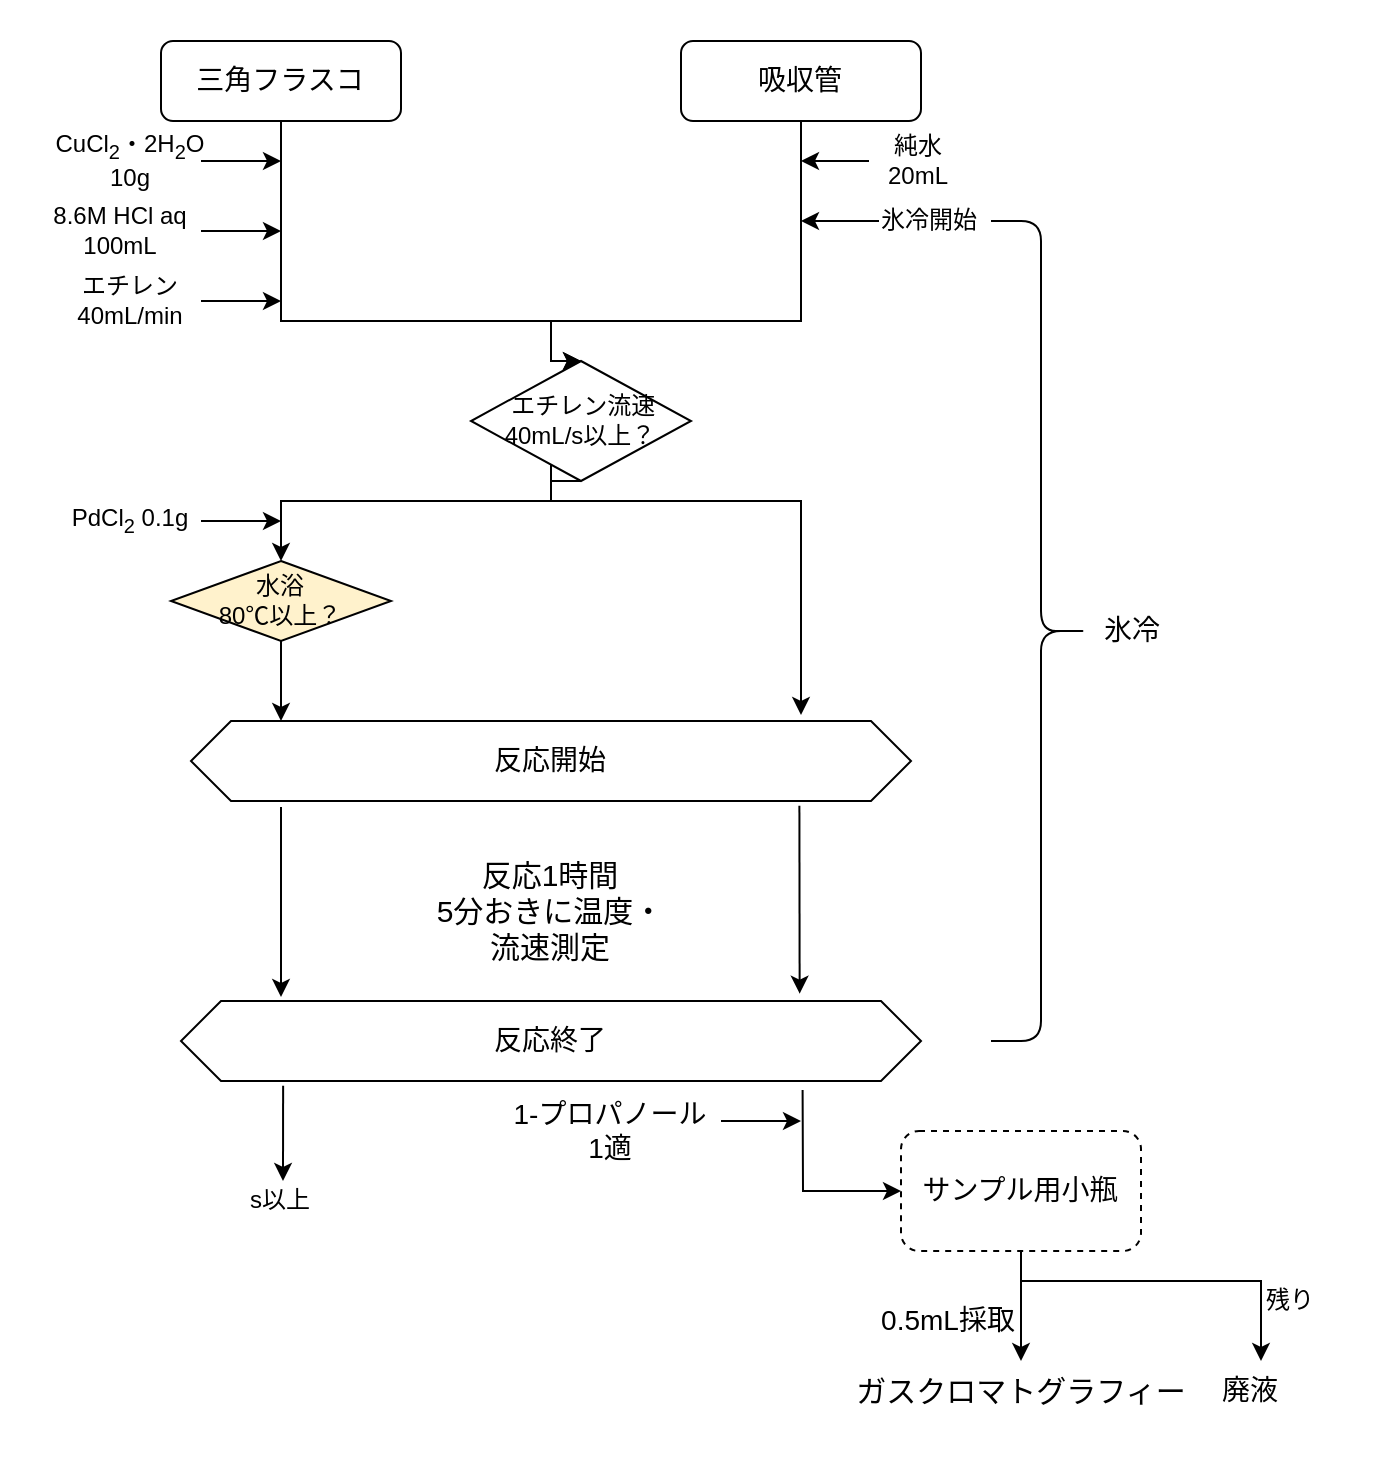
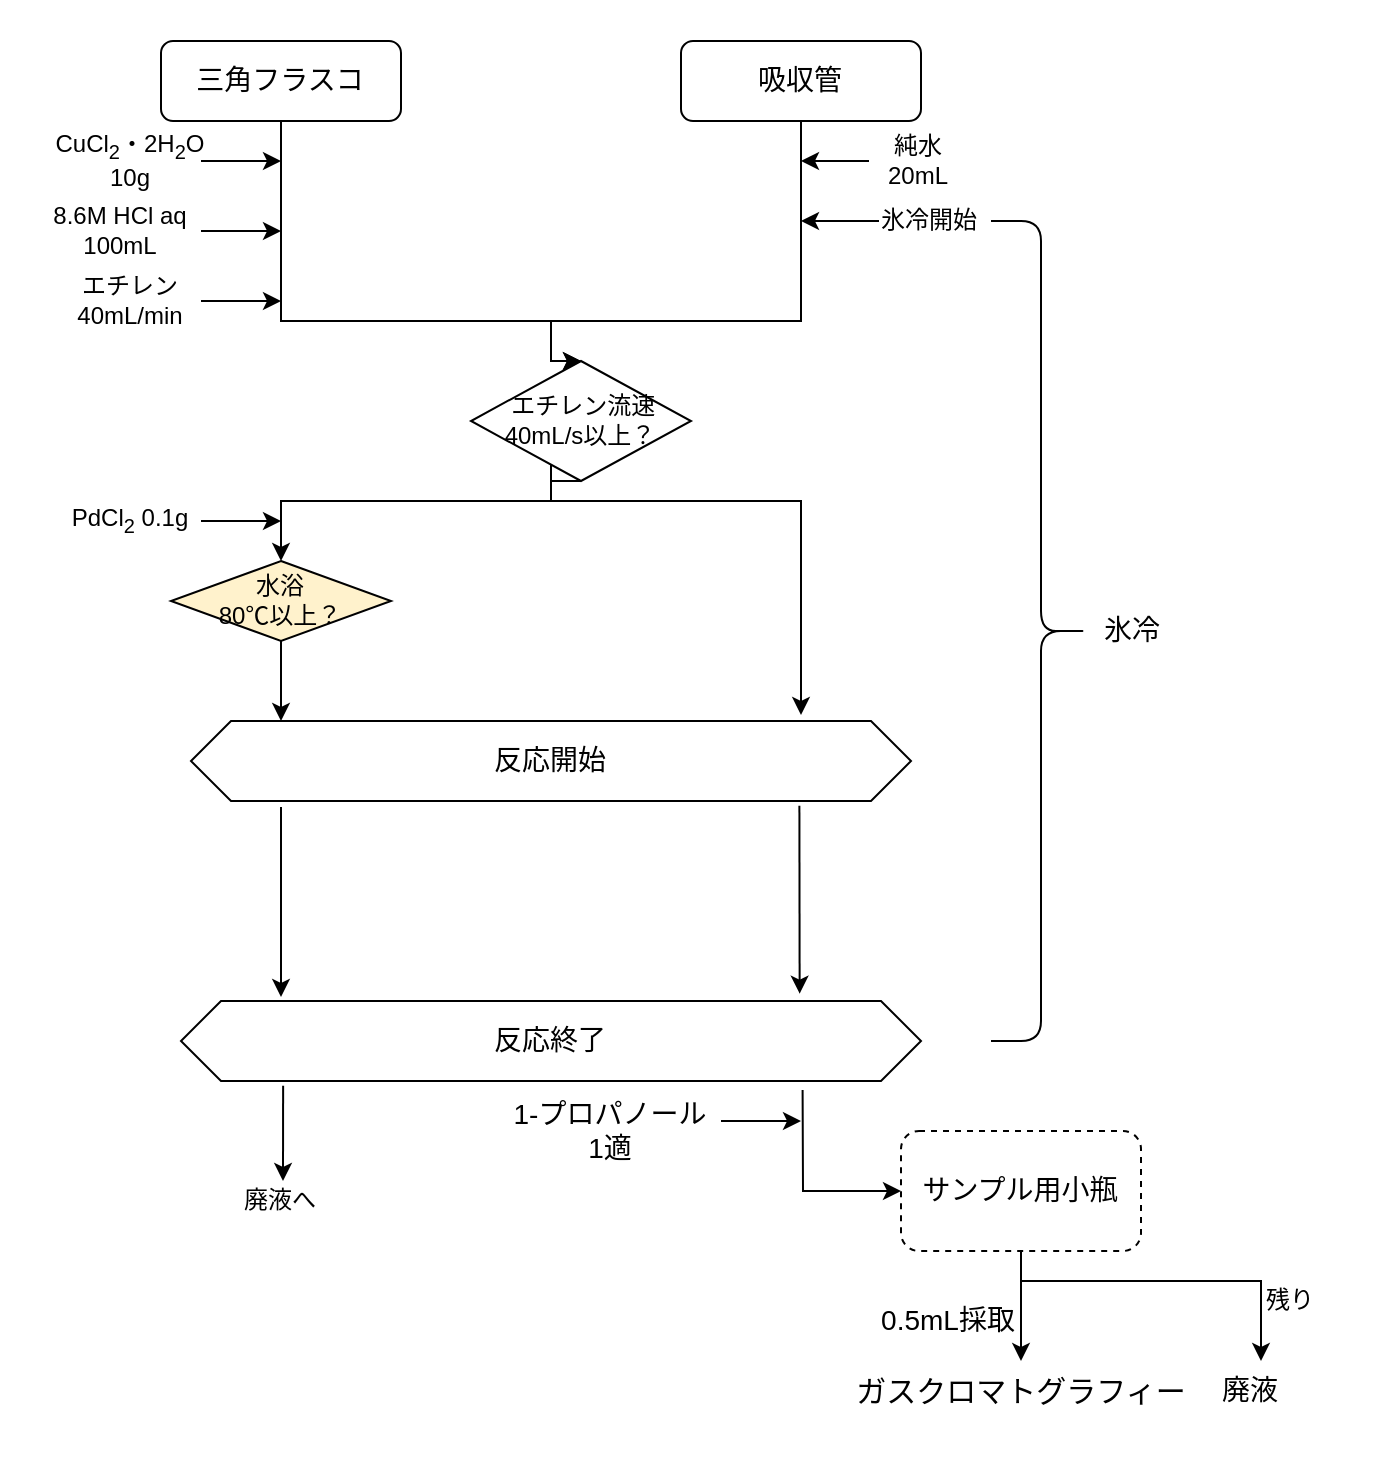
node "反応1時間 5分おきに温度・流速測定": removed
node "s以上": label "s以上" -> "廃液へ"
